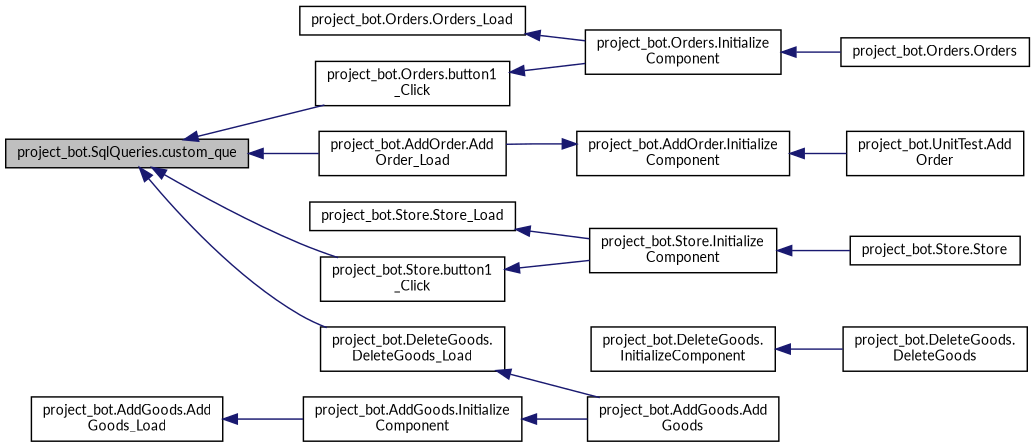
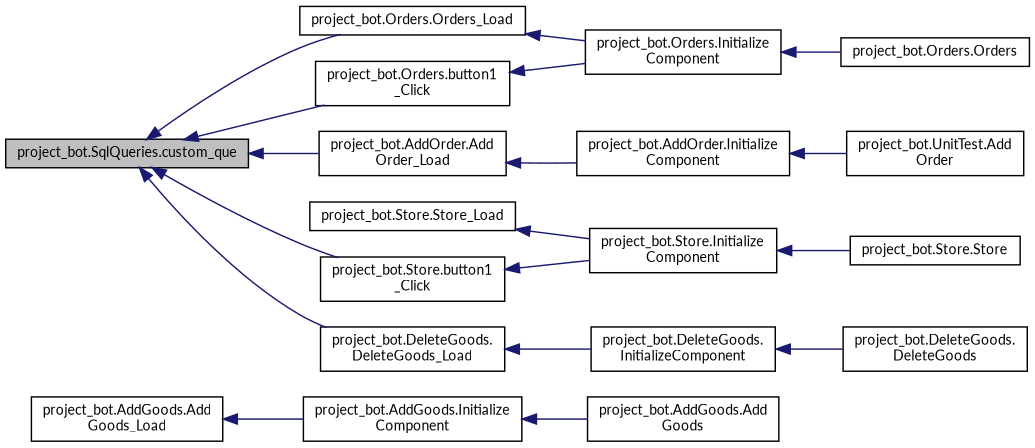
edge "project_bot.Orders.Orders_Load" -> "project_bot.SqlQueries.custom_que": added
edge "project_bot.AddOrder.Add Order_Load" -> "project_bot.AddOrder.Initialize Component": reversed
edge "project_bot.AddGoods.Add Goods" -> "project_bot.DeleteGoods. DeleteGoods_Load": now "project_bot.DeleteGoods. InitializeComponent" -> "project_bot.DeleteGoods. DeleteGoods_Load"
